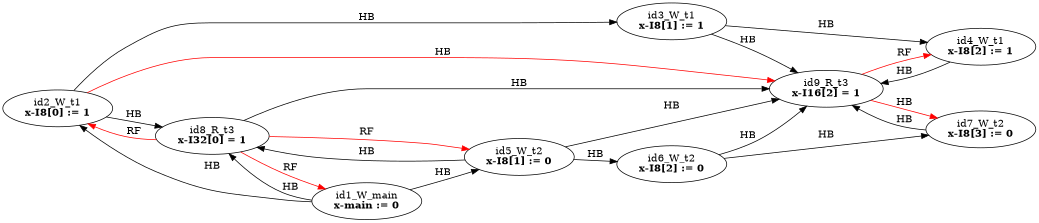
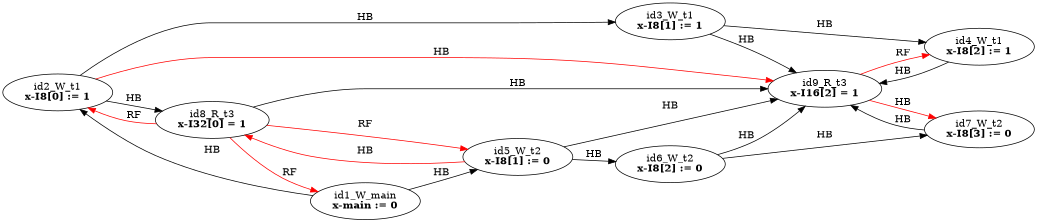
edge "id5_W_t2" -> "id8_R_t3": color black -> red
edge "id1_W_main" -> "id8_R_t3": removed, label "HB"
